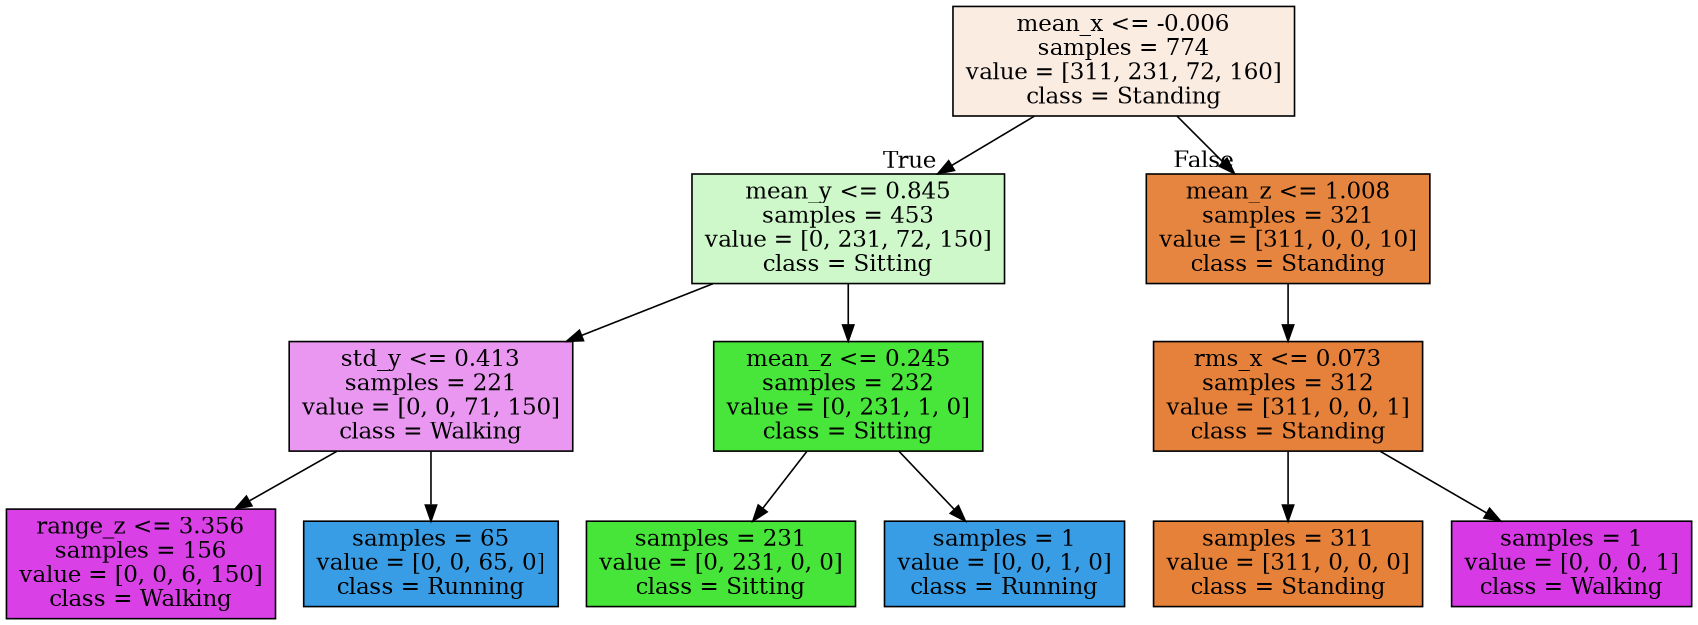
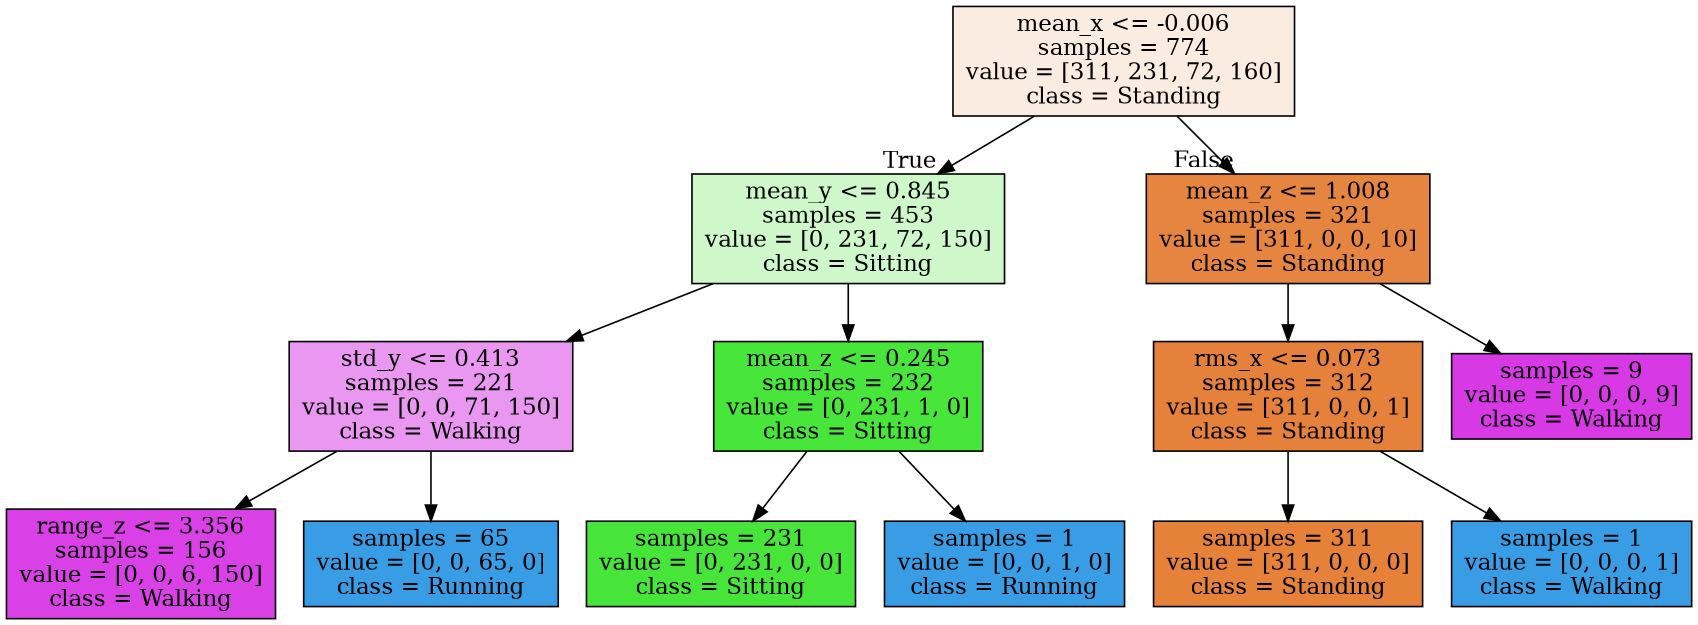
node "samples = 9 value = [0, 0, 0, 9] class = Walking": added
node "samples = 1 value = [0, 0, 0, 1] class = Walking": fillcolor #d739e5 -> #399de5
